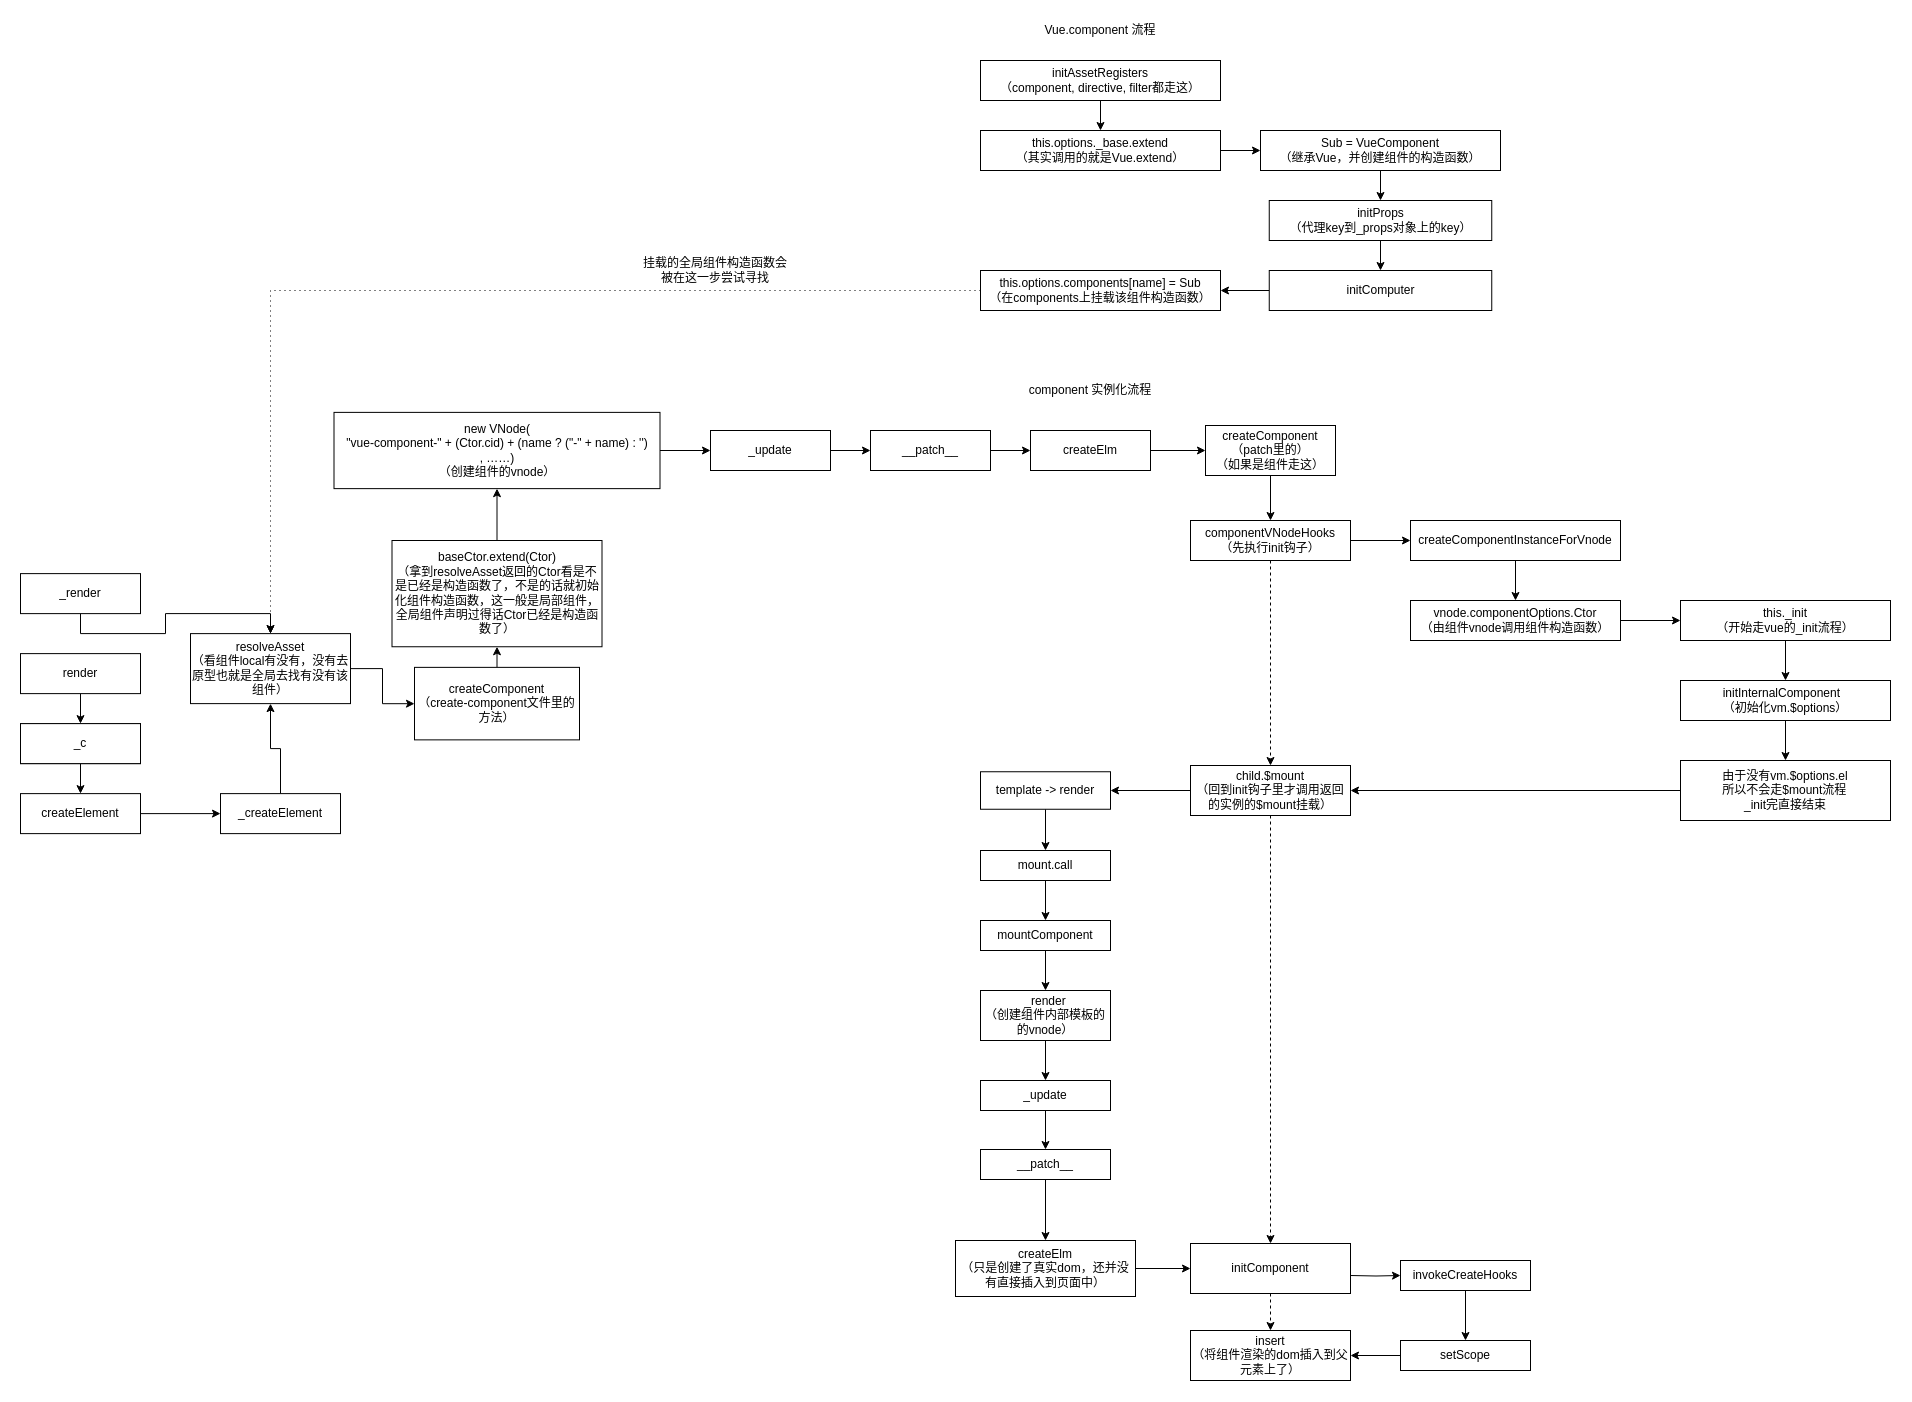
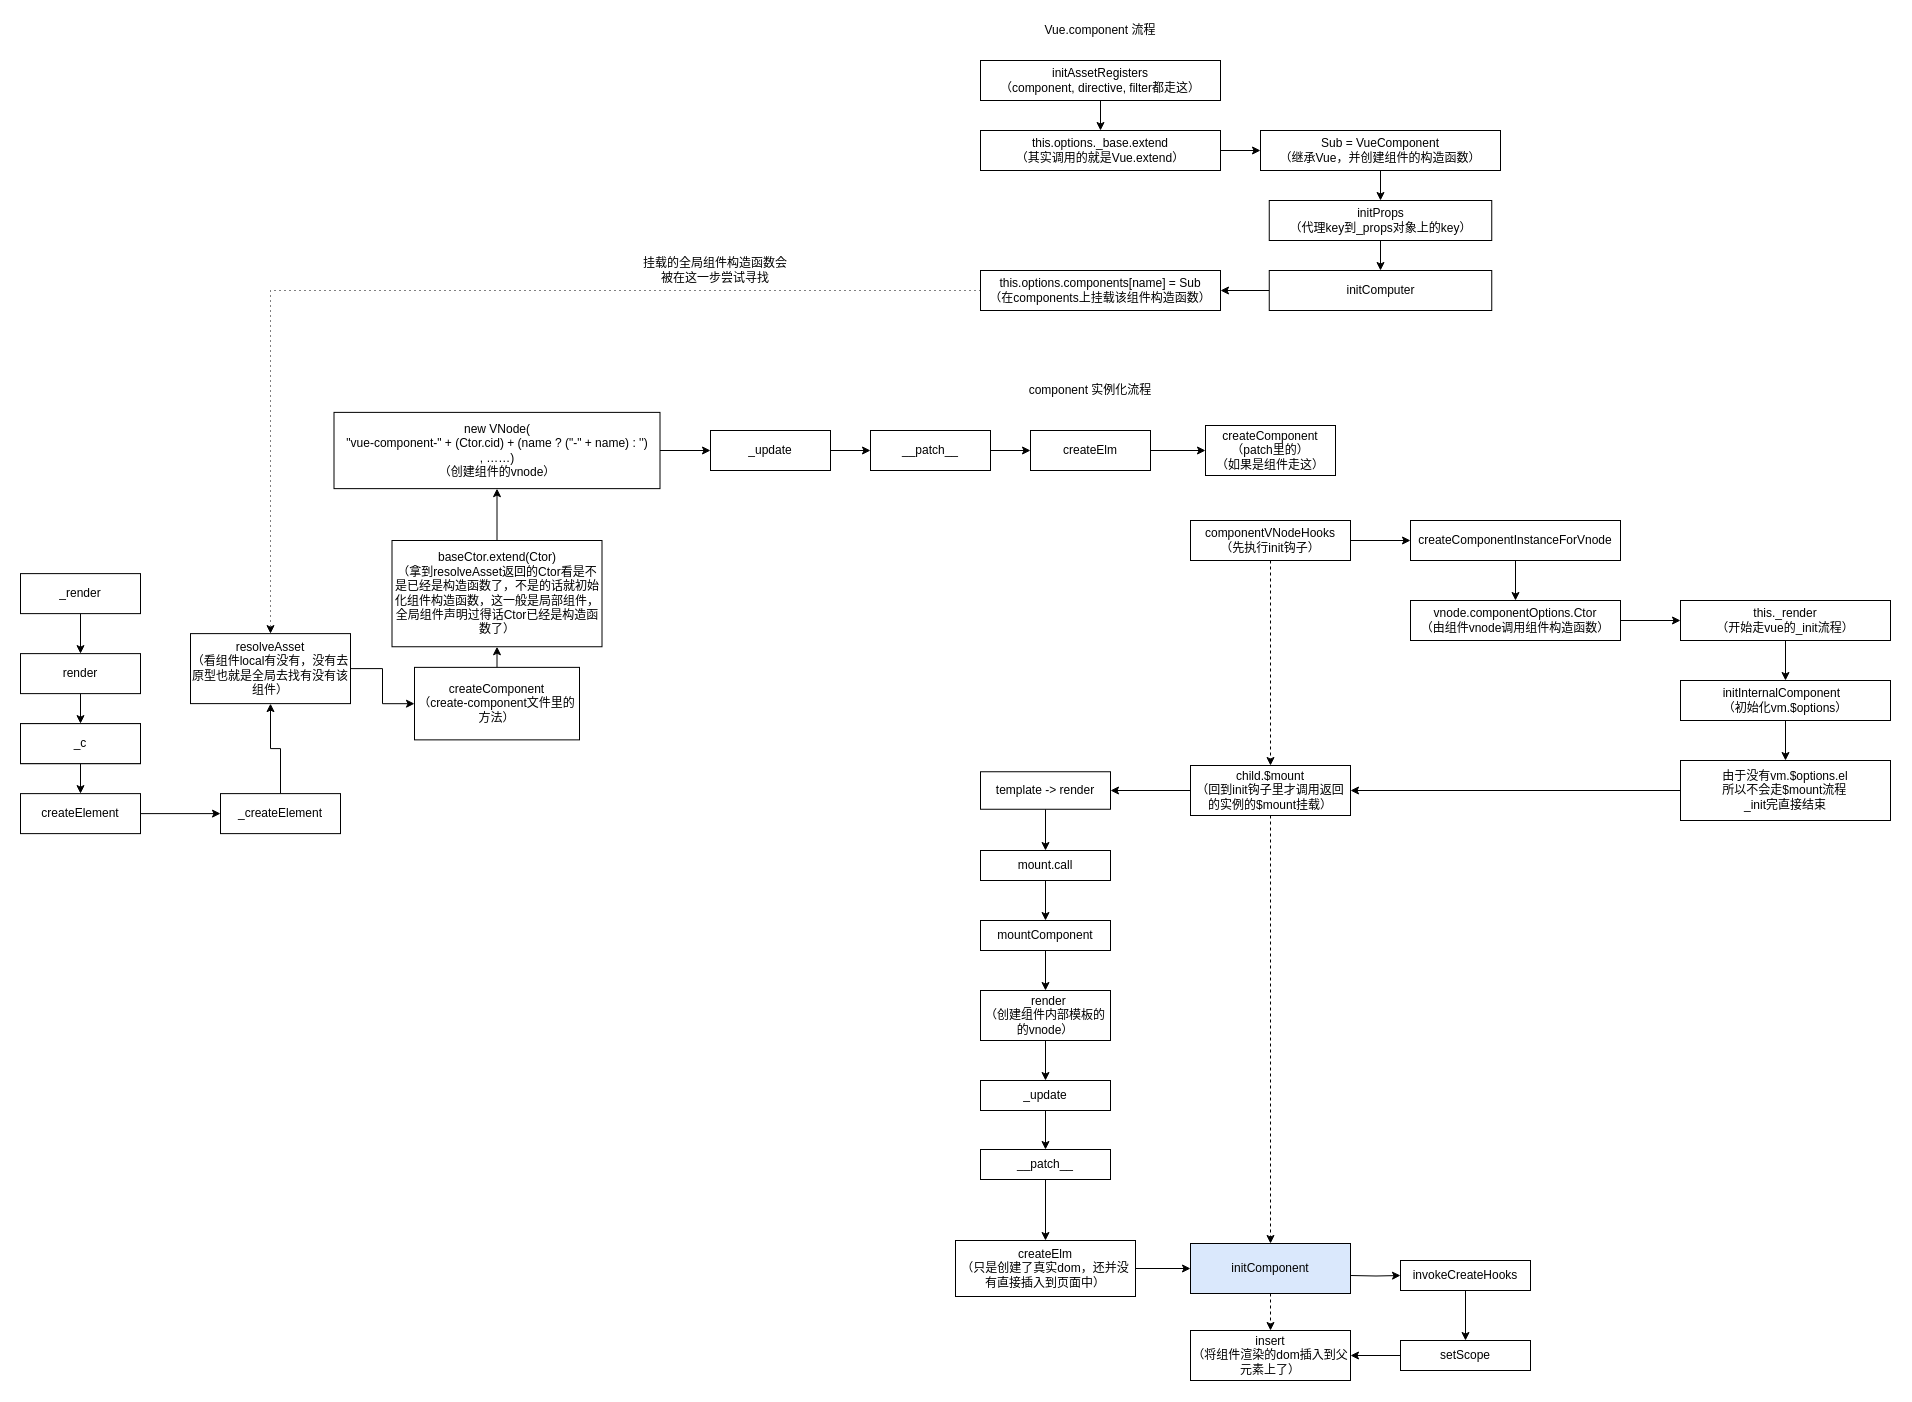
edge "createComponent （patch里的） （如果是组件走这）" -> "componentVNodeHooks （先执行init钩子）": removed
edge "_render" -> "resolveAsset （看组件local有没有，没有去原型也就是全局去找有没有该组件）": now "_render" -> "render"
node "this._init （开始走vue的_init流程）": label "this._init （开始走vue的_init流程）" -> "this._render （开始走vue的_init流程）"
node "initComponent": fillcolor #ffffff -> #dae8fc
